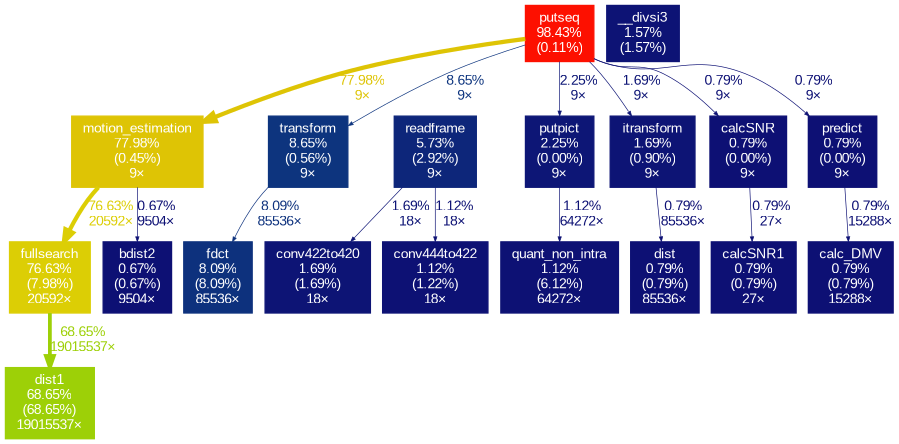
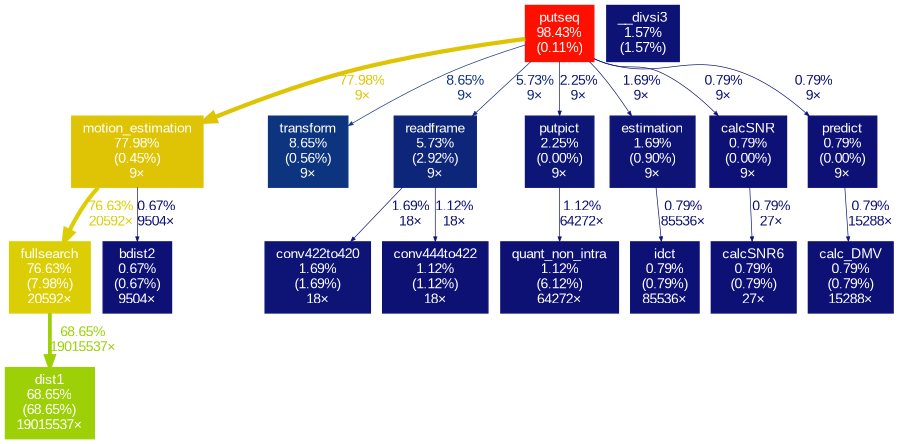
edge "putseq 98.43% (0.11%)" -> "readframe 5.73% (2.92%) 9×": added, label "5.73% 9×"
node "itransform 1.69% (0.90%) 9×": label "itransform 1.69% (0.90%) 9×" -> "estimation 1.69% (0.90%) 9×"
node "fdct 8.09% (8.09%) 85536×": removed
node "conv444to422 1.12% (1.22%) 18×": label "conv444to422 1.12% (1.22%) 18×" -> "conv444to422 1.12% (1.12%) 18×"
node "dist 0.79% (0.79%) 85536×": label "dist 0.79% (0.79%) 85536×" -> "idct 0.79% (0.79%) 85536×"
node "calcSNR1 0.79% (0.79%) 27×": label "calcSNR1 0.79% (0.79%) 27×" -> "calcSNR6 0.79% (0.79%) 27×"
